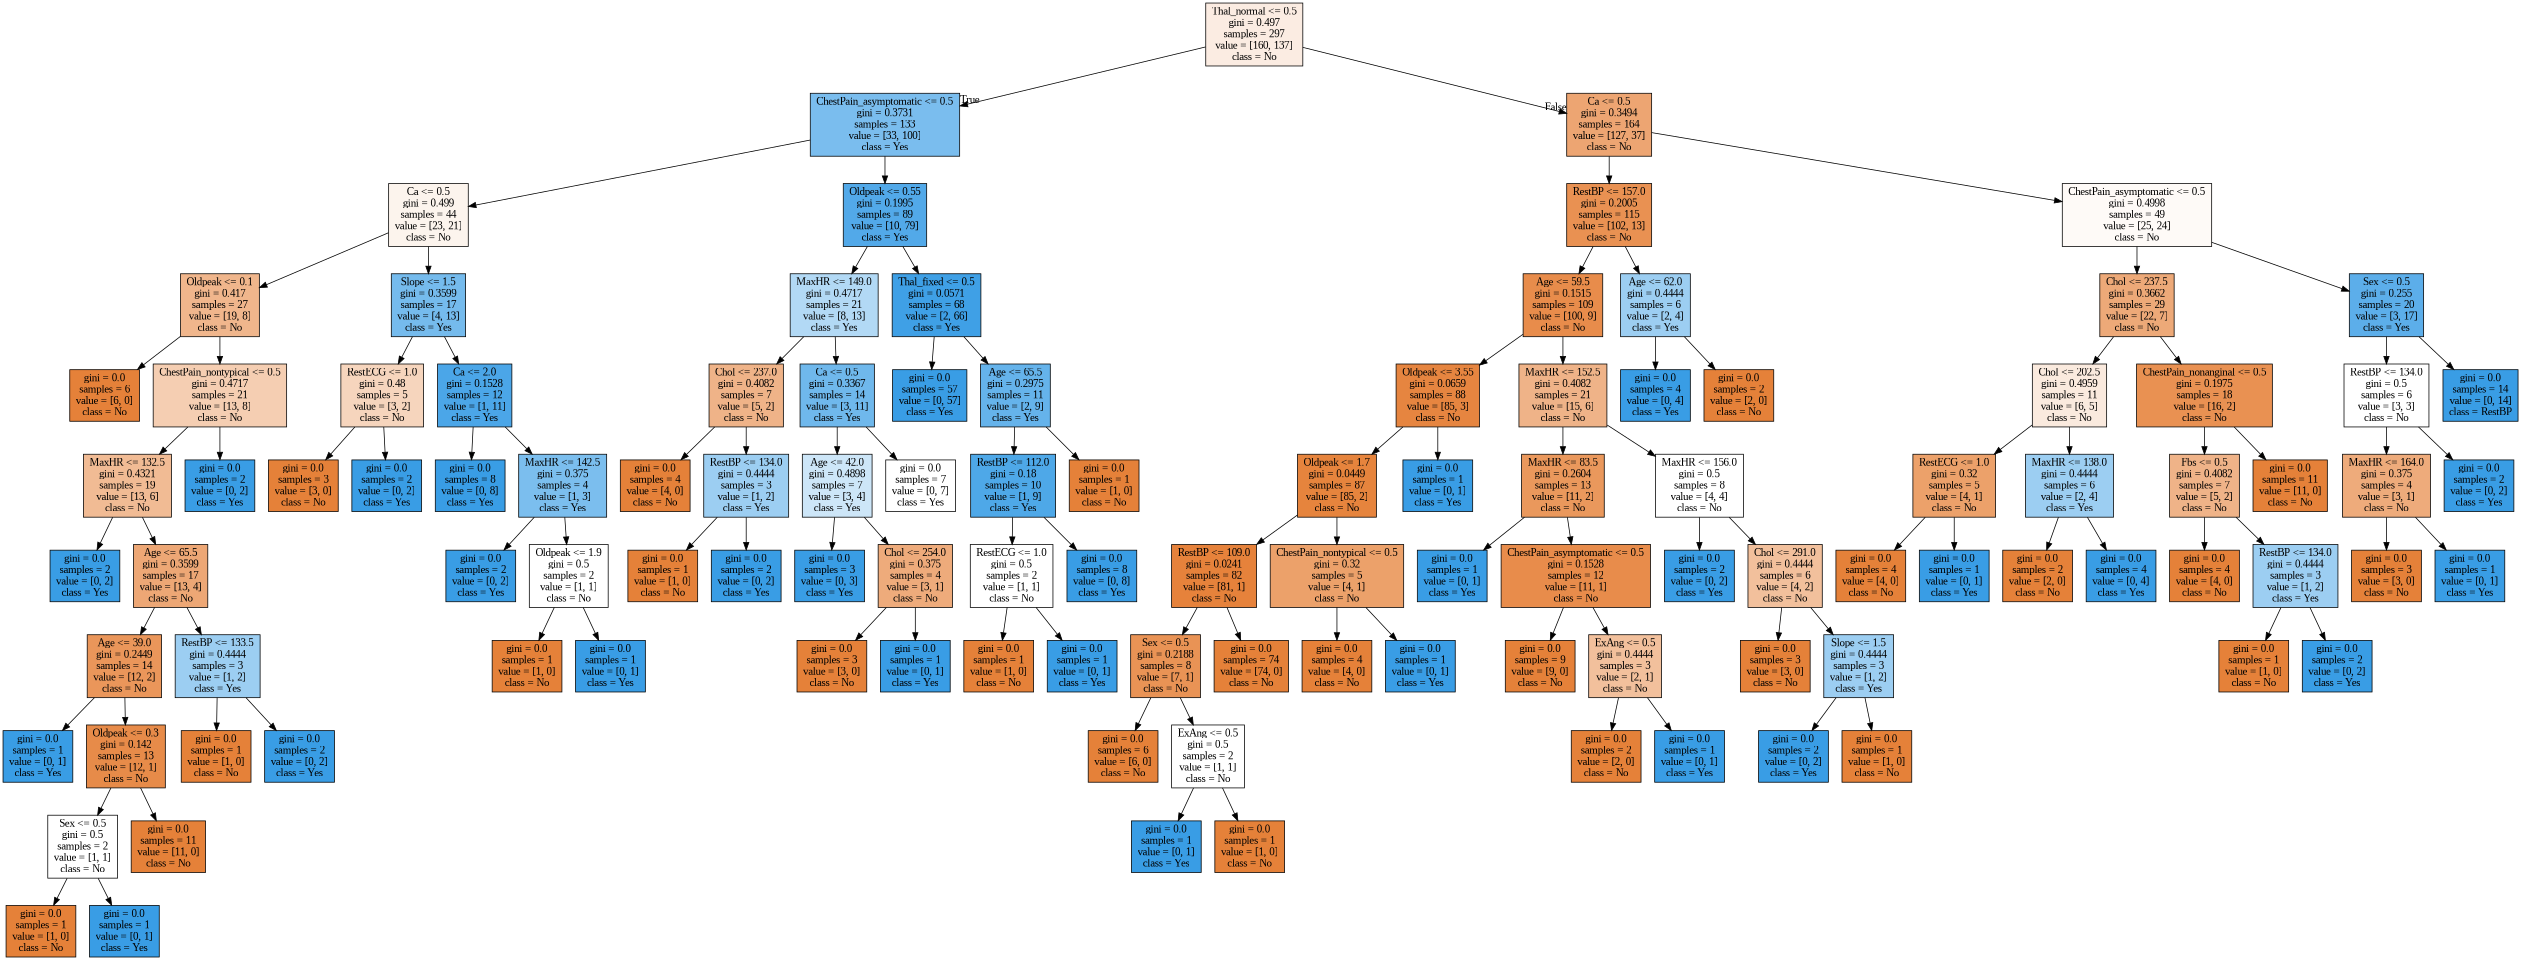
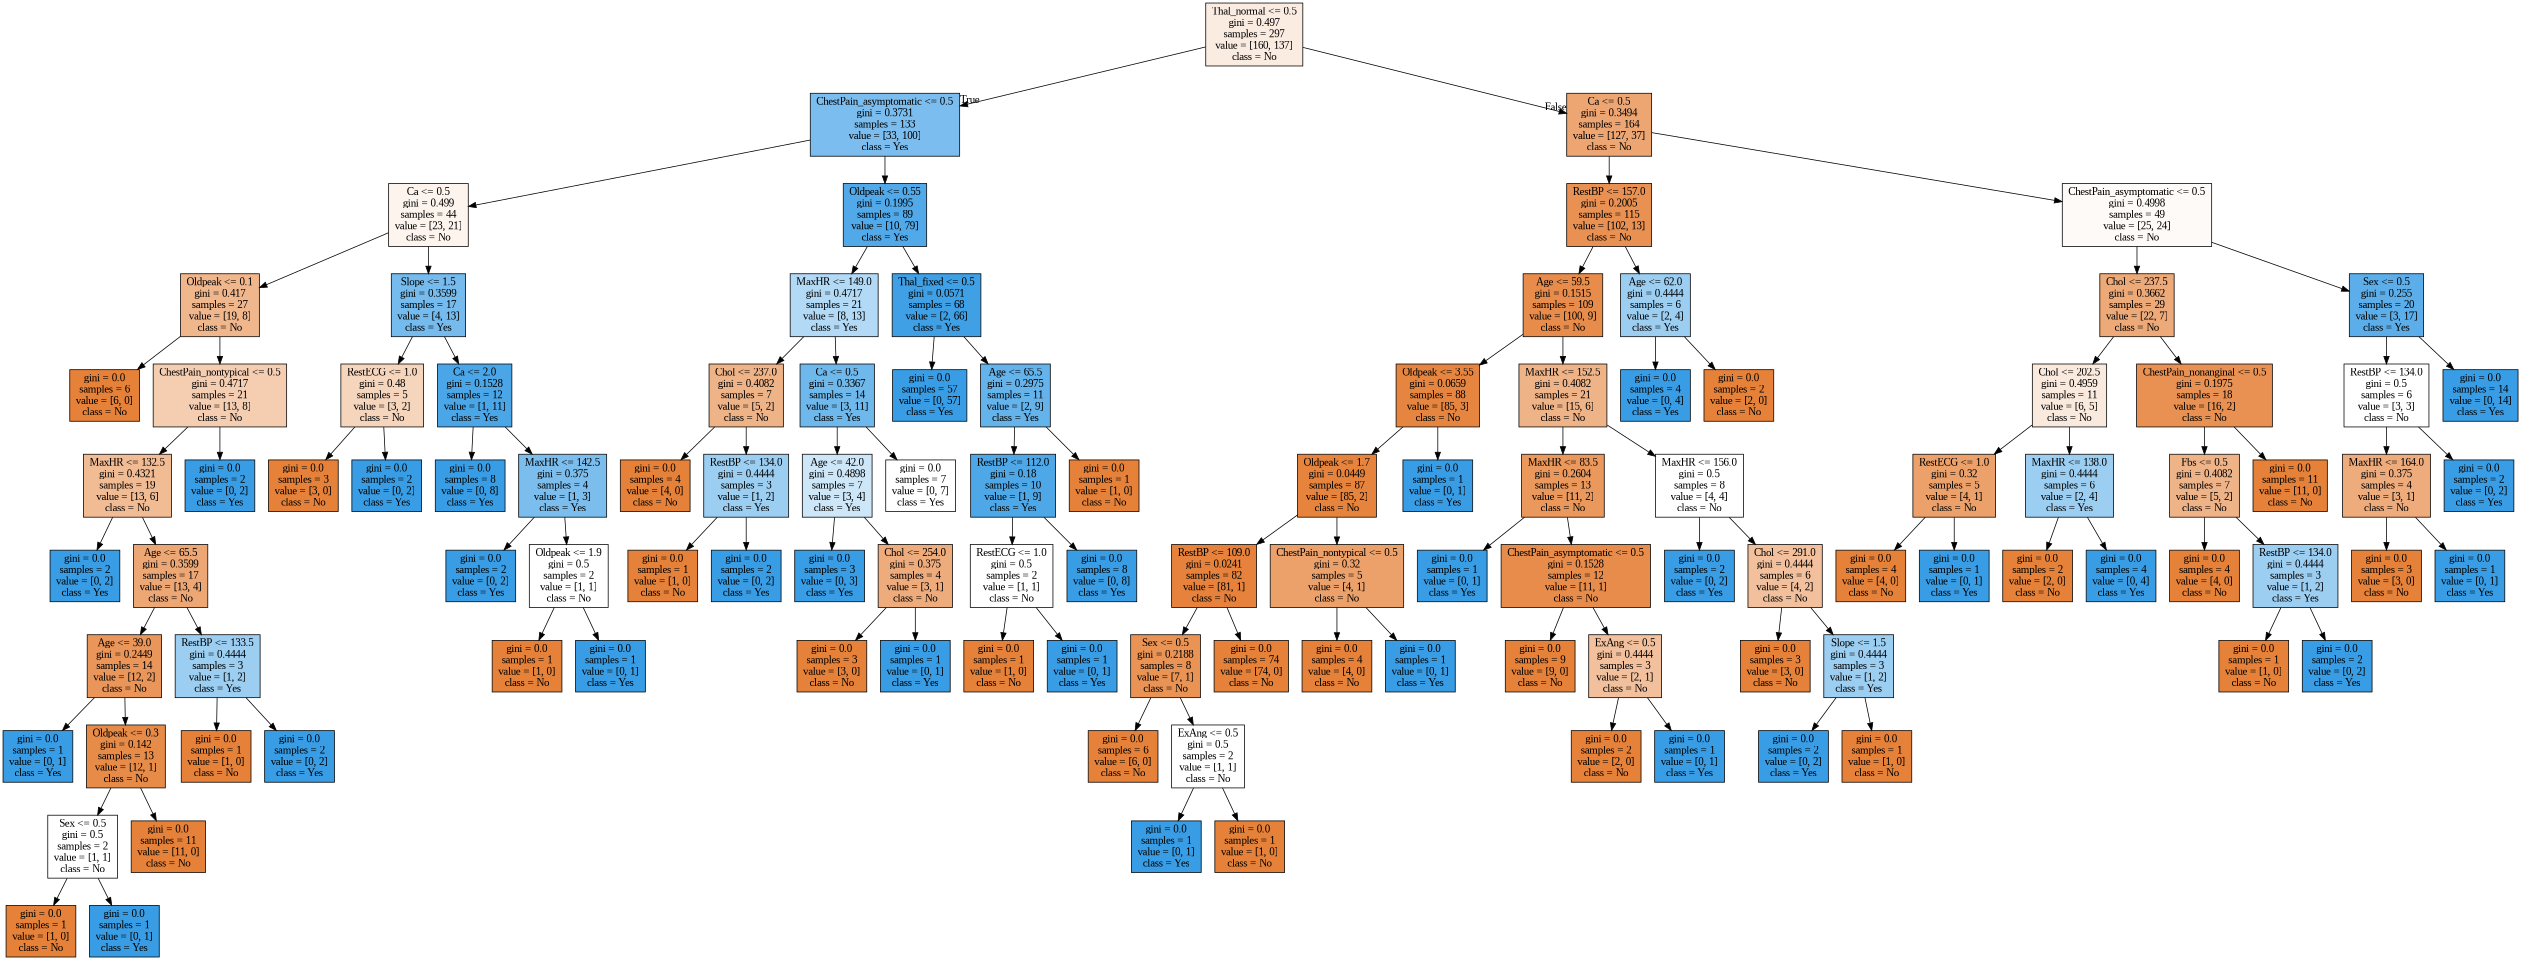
node "gini = 0.0 samples = 14 value = [0, 14] class = RestBP": label "gini = 0.0 samples = 14 value = [0, 14] class = RestBP" -> "gini = 0.0 samples = 14 value = [0, 14] class = Yes"
